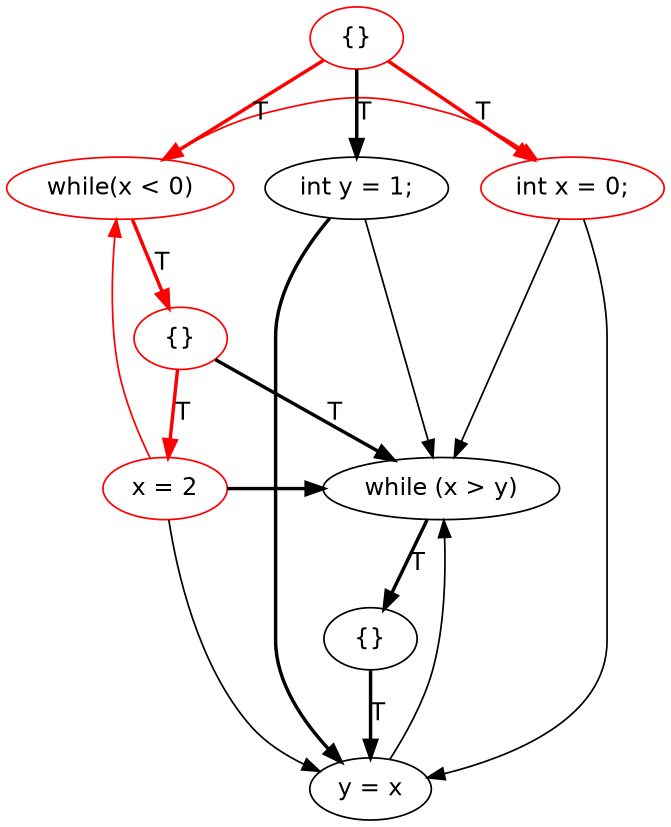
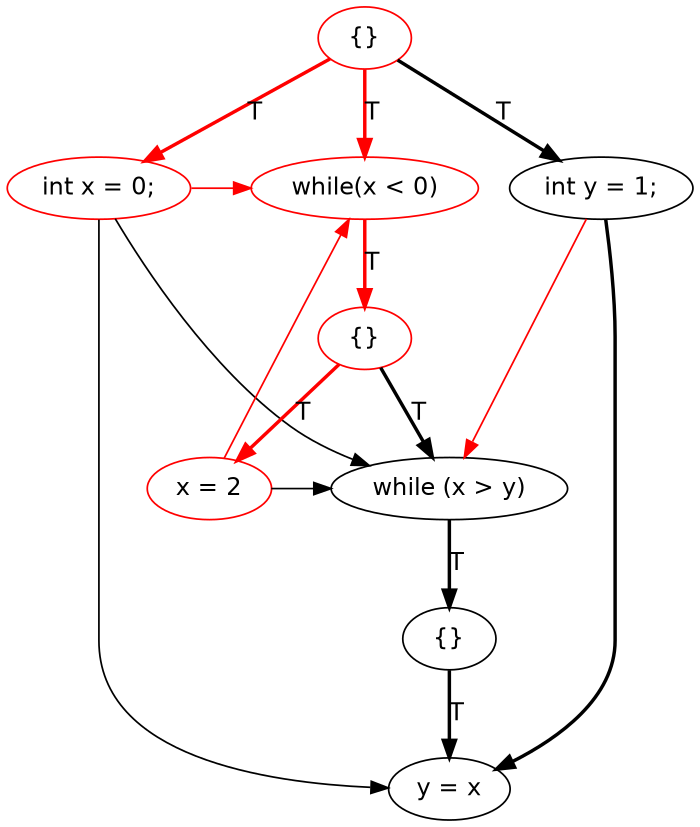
edge "while(x < 0)" -> "int x = 0;": reversed
edge "int y = 1;" -> "while (x > y)": color black -> red
edge "x = 2" -> "while (x > y)": style bold -> solid
edge "y = x" -> "while (x > y)": removed
edge "x = 2" -> "y = x": removed
